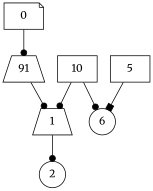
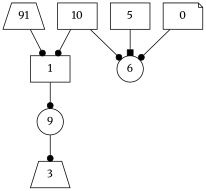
edge "0" -> "91": now "0" -> "6"
node "1": shape trapezium -> box
node "3": added
node "2": label "2" -> "9"
